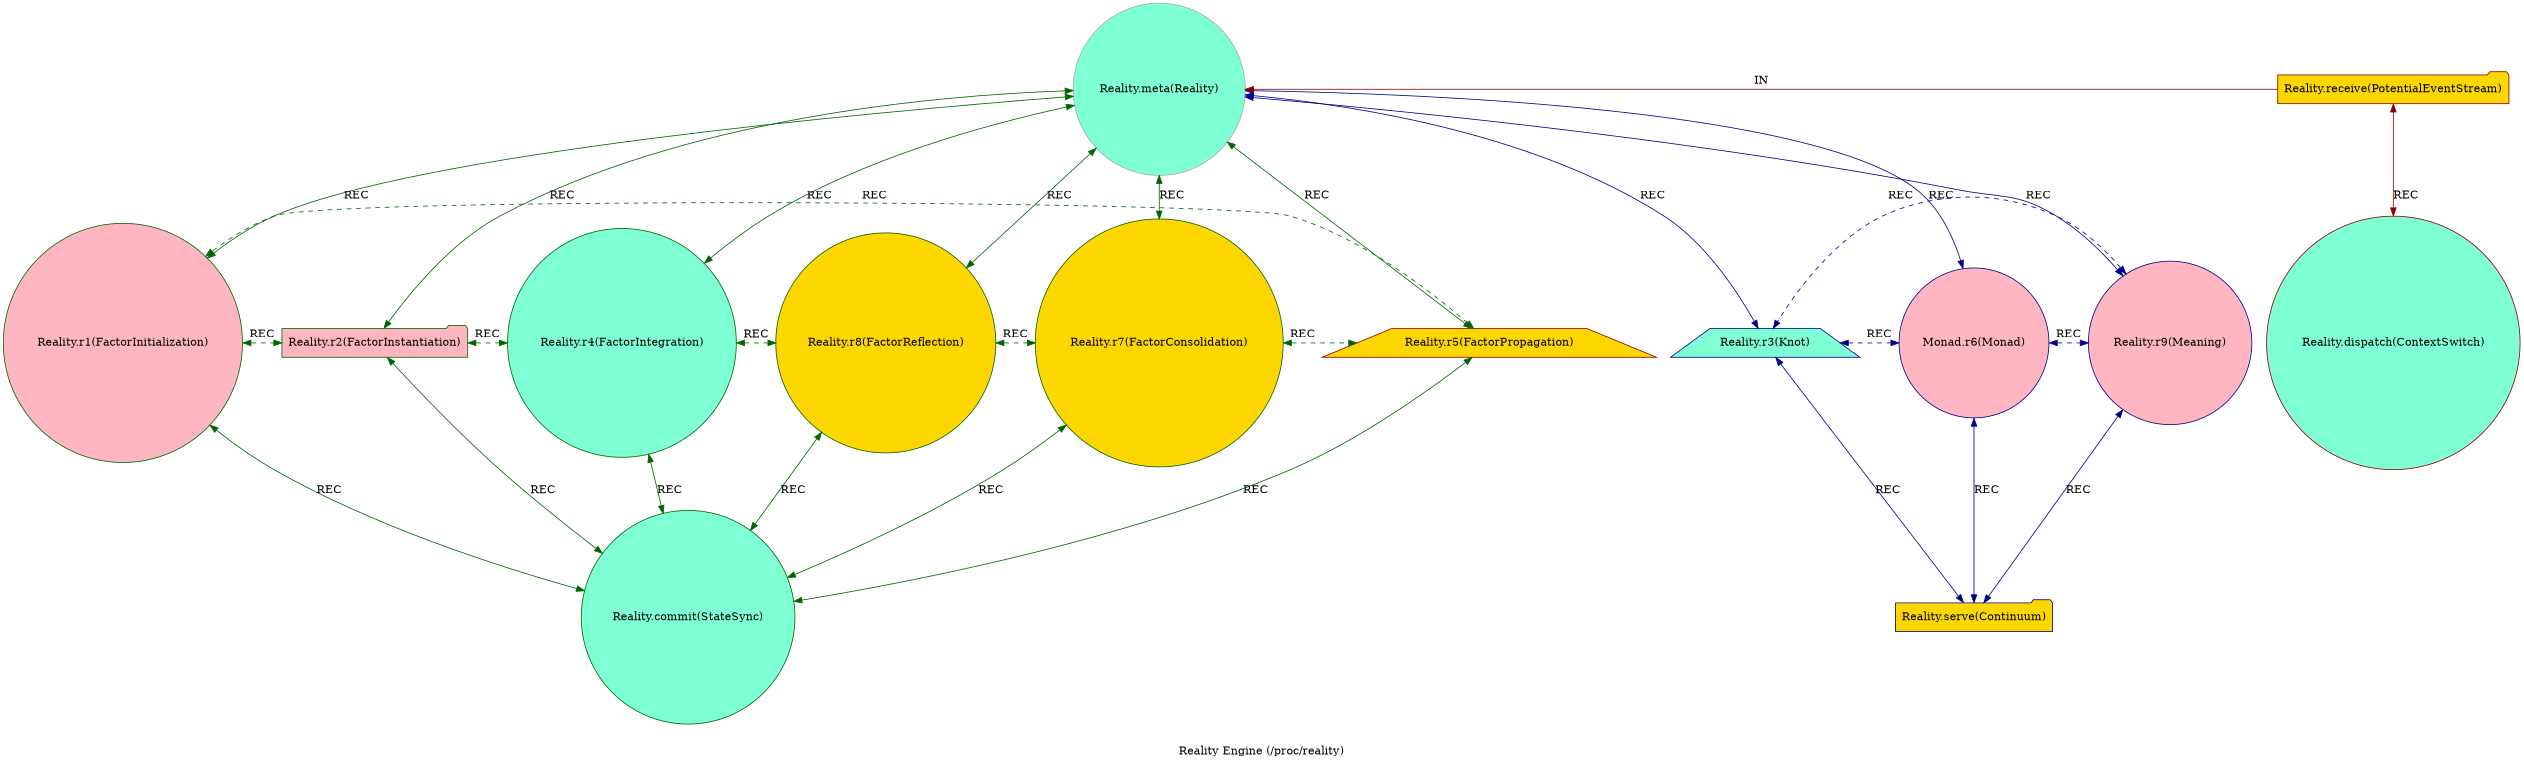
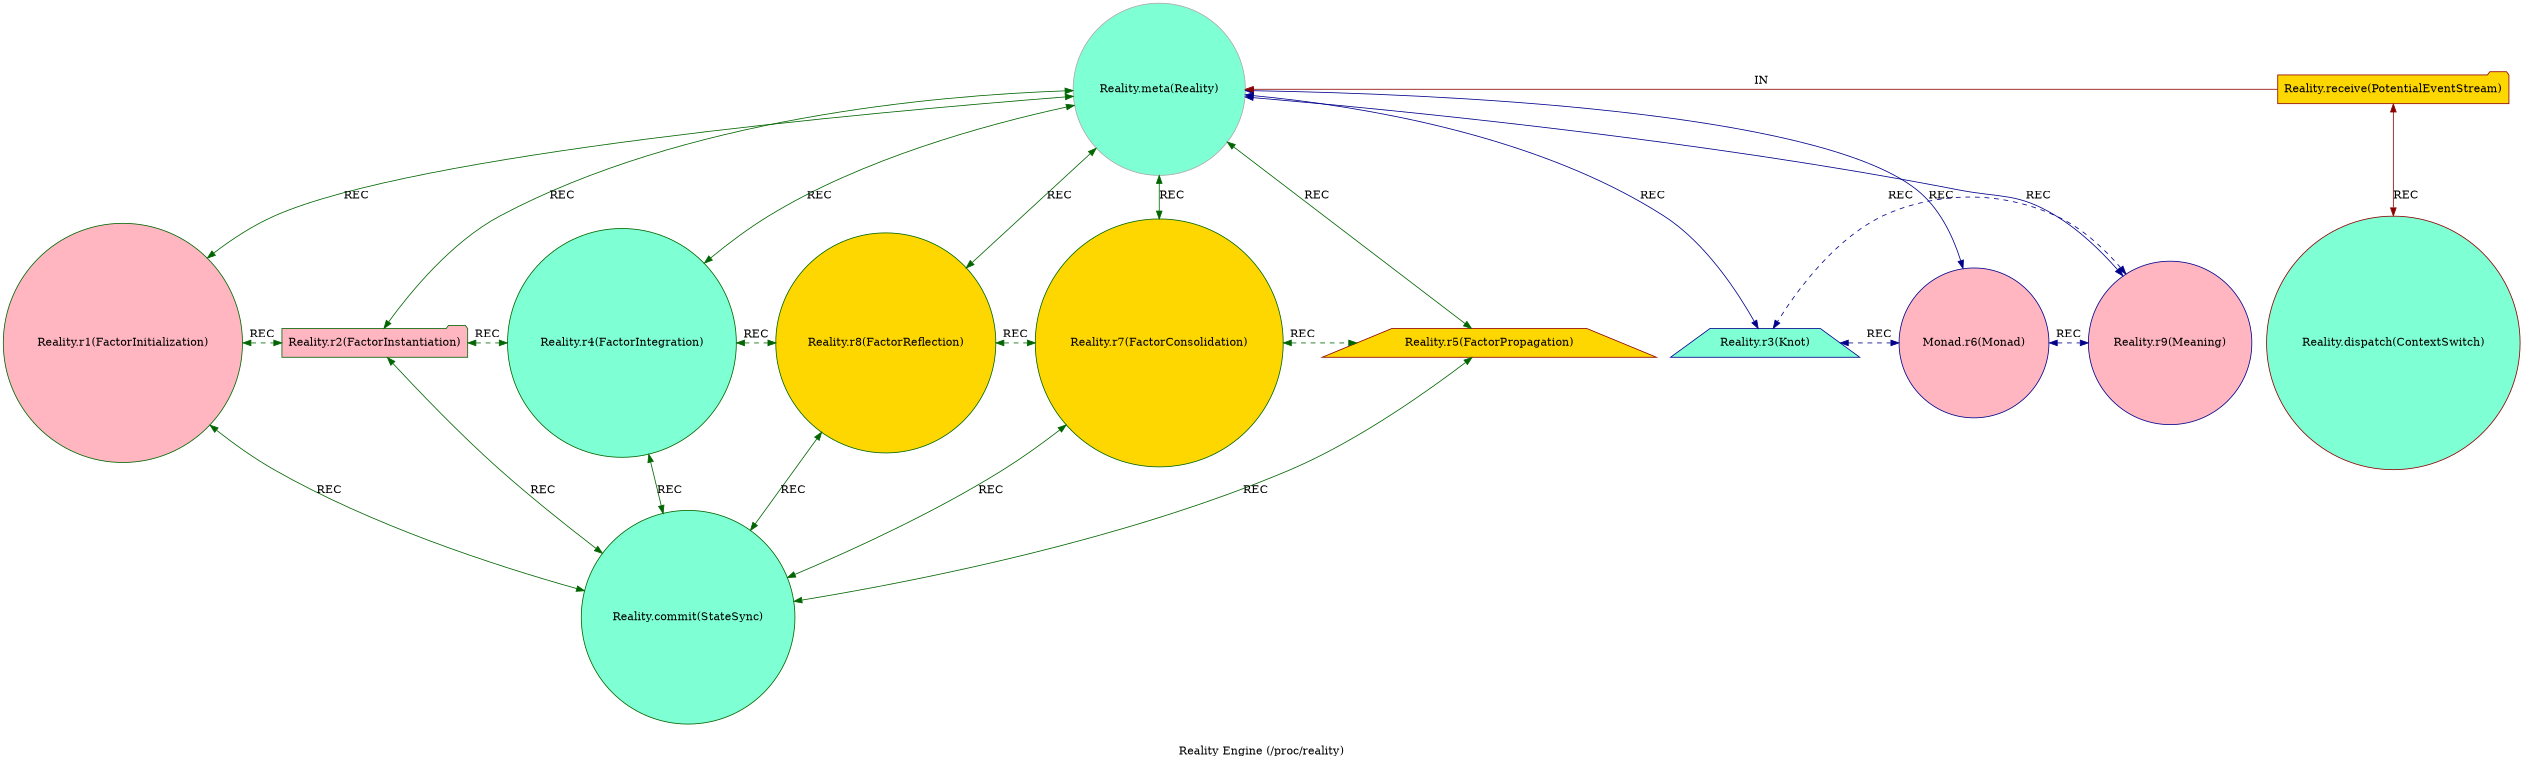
edge "Reality.r1(FactorInitialization)" -- "Reality.r5(FactorPropagation)": removed, label "REC"
node "Reality.serve(Continuum)": removed
